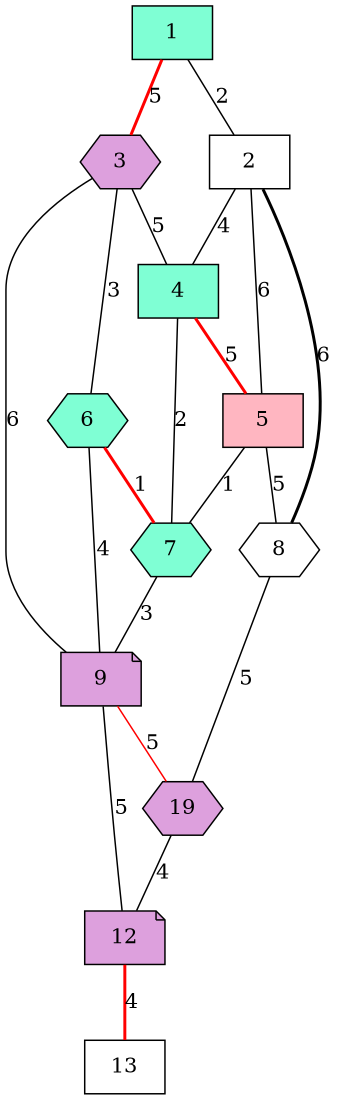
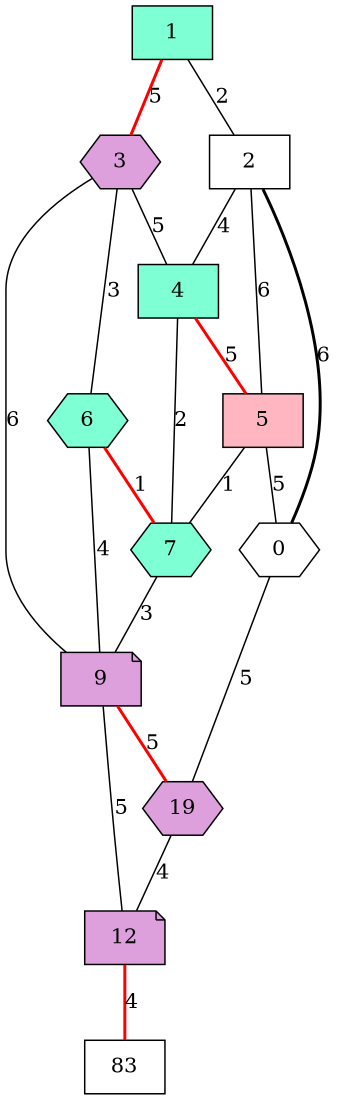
node "8": label "8" -> "0"
edge "9" -- "19": style solid -> bold
node "13": label "13" -> "83"
